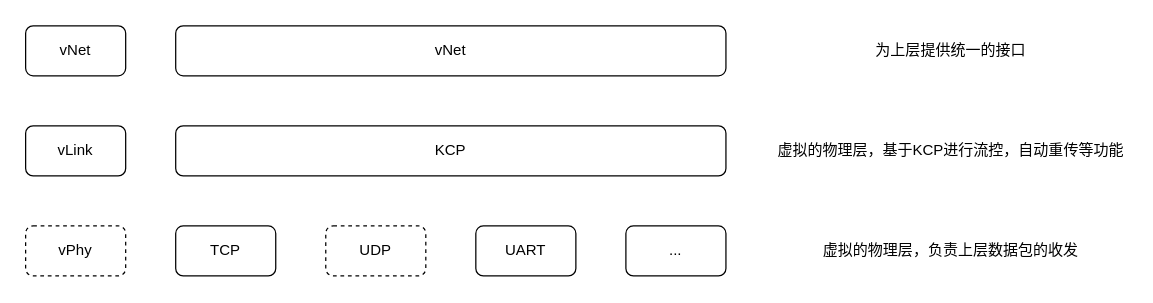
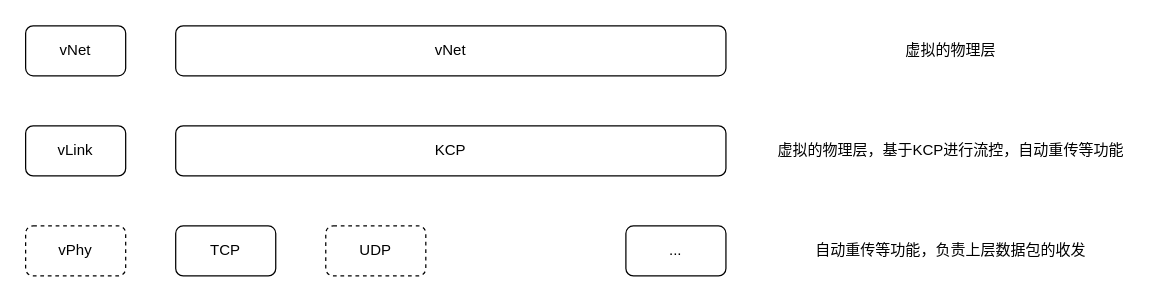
node "为上层提供统一的接口": label "为上层提供统一的接口" -> "虚拟的物理层"
node "UART": removed
node "虚拟的物理层，负责上层数据包的收发": label "虚拟的物理层，负责上层数据包的收发" -> "自动重传等功能，负责上层数据包的收发"
